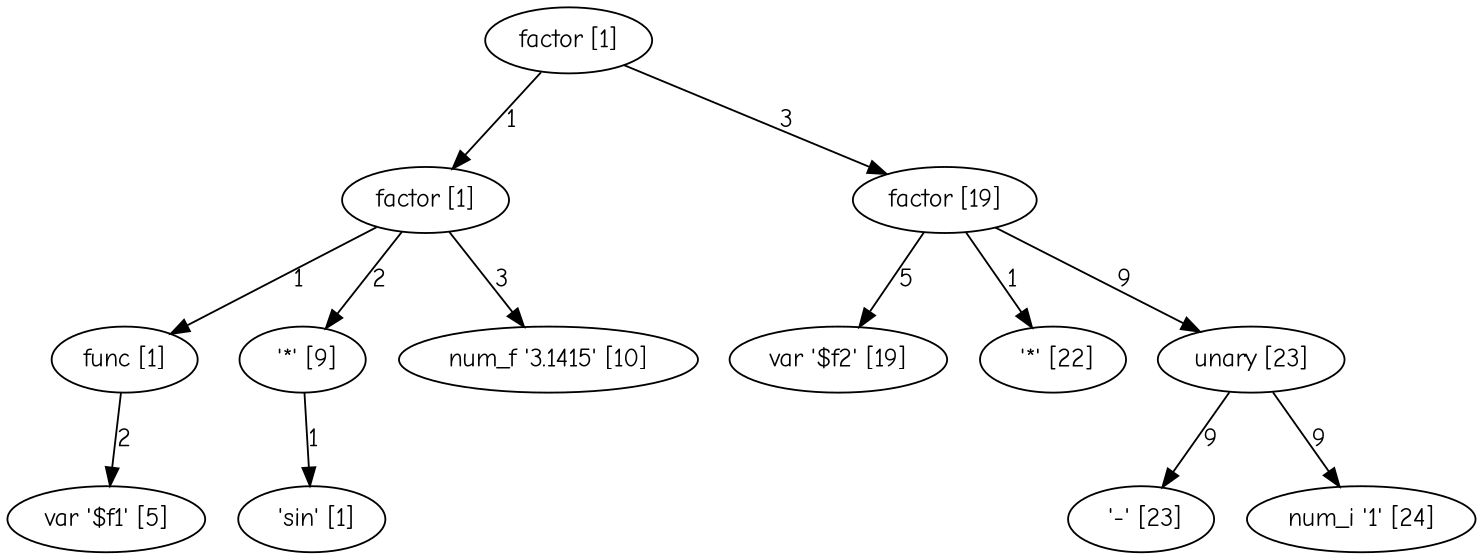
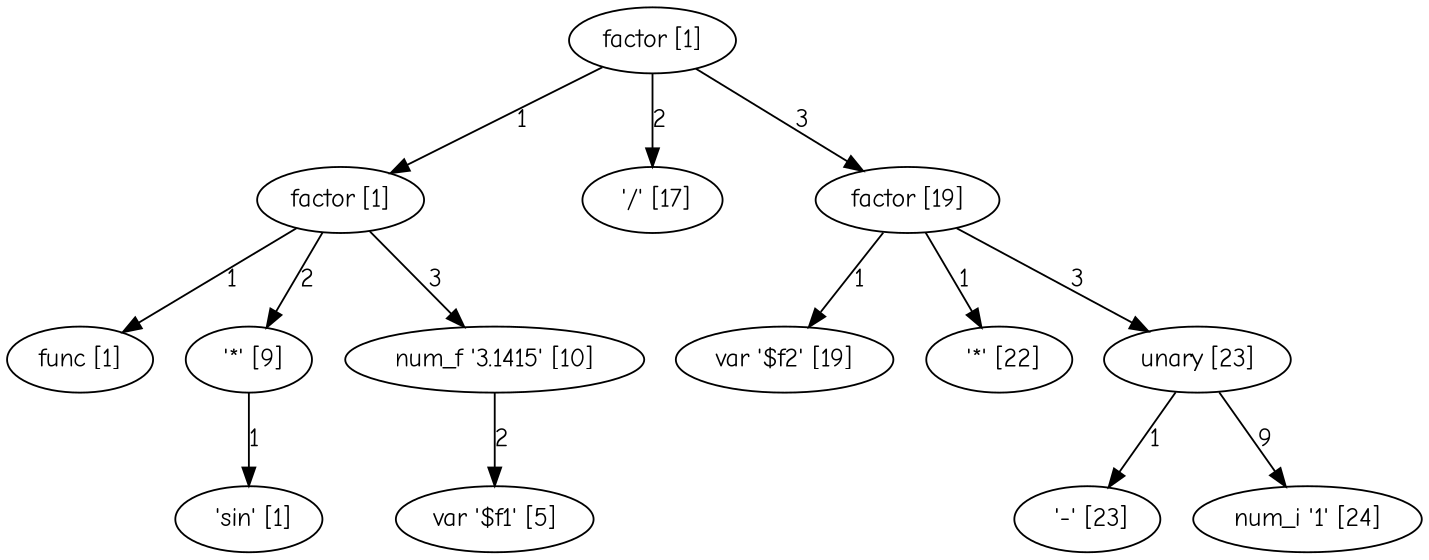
node "'/' [17]": added
edge "factor [19]" -> "var '$f2' [19]": label "5" -> "1"
edge "factor [19]" -> "unary [23]": label "9" -> "3"
edge "func [1]" -> "var '$f1' [5]": now "num_f '3.1415' [10]" -> "var '$f1' [5]"
edge "unary [23]" -> "'-' [23]": label "9" -> "1"
